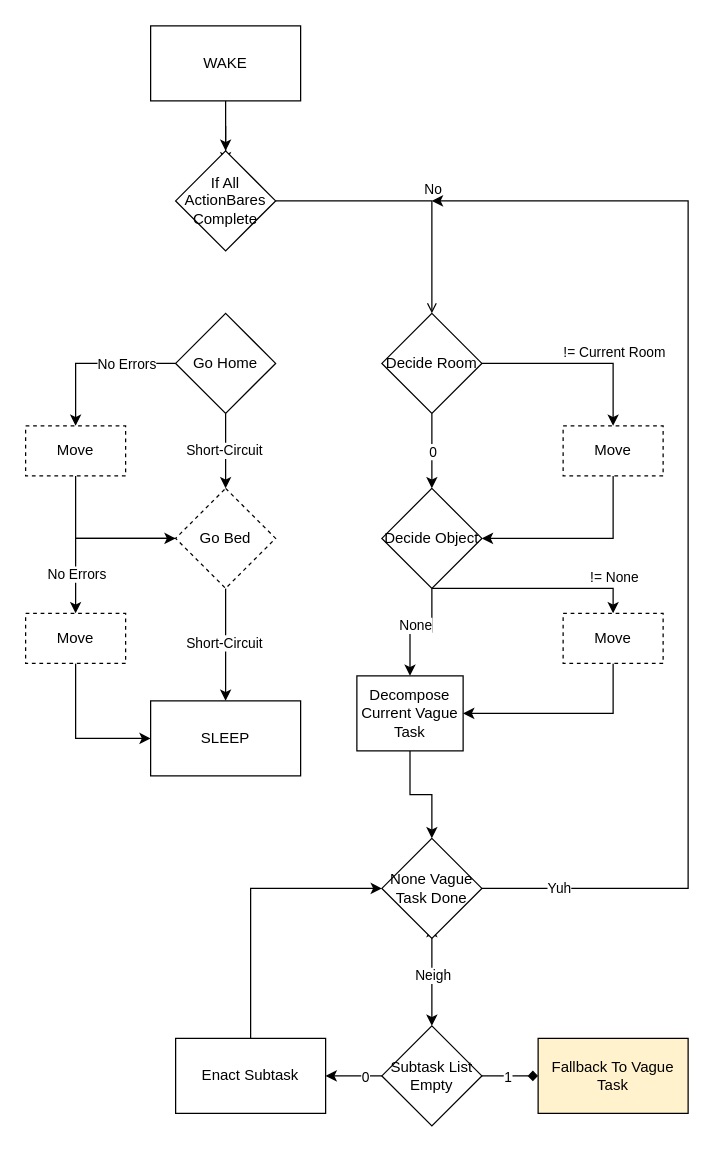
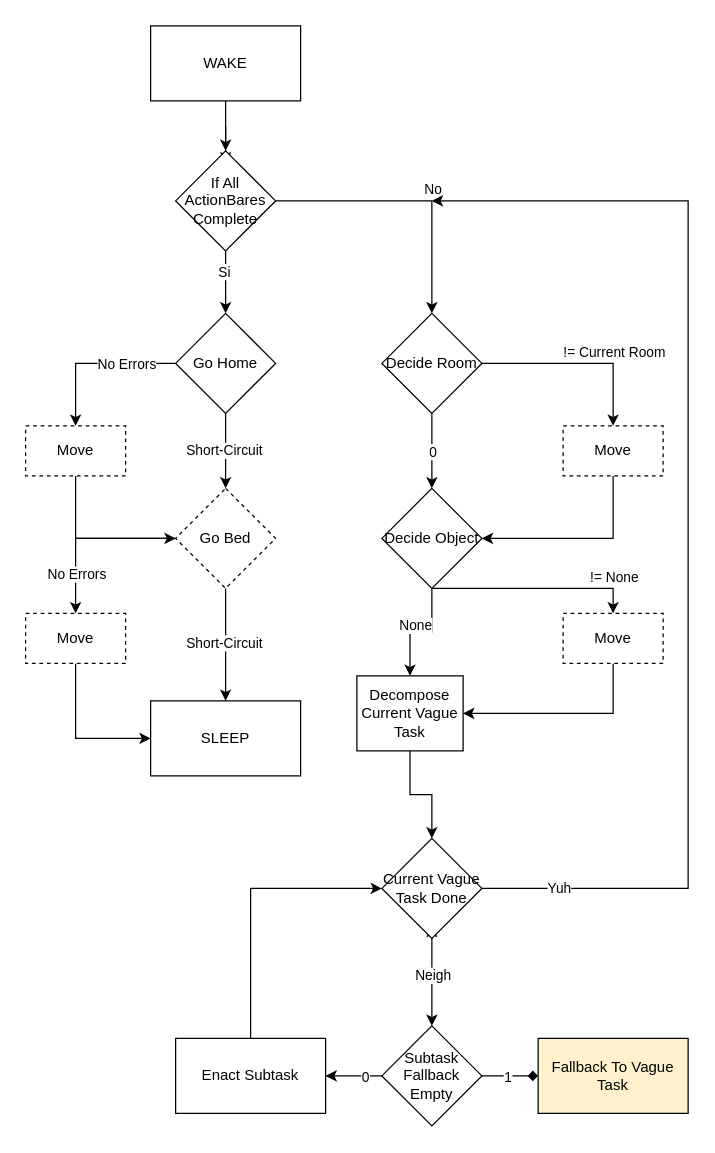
edge "If All ActionBares Complete" -> "Go Home": added, label "Si"
edge "If All ActionBares Complete" -> "Decide Room": arrowhead open -> classic
node "None Vague Task Done": label "None Vague Task Done" -> "Current Vague Task Done"
node "Subtask List Empty": label "Subtask List Empty" -> "Subtask Fallback Empty"
